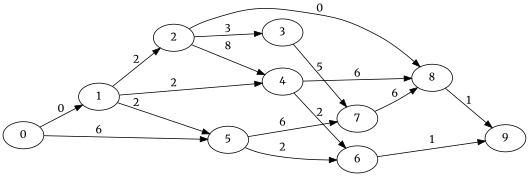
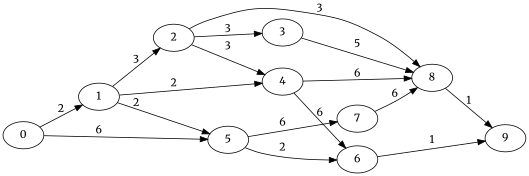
edge "2" -> "8": label "0" -> "3"
edge "2" -> "4": label "8" -> "3"
edge "1" -> "2": label "2" -> "3"
edge "3" -> "7": now "3" -> "8"
edge "0" -> "1": label "0" -> "2"
edge "4" -> "6": label "2" -> "6"
